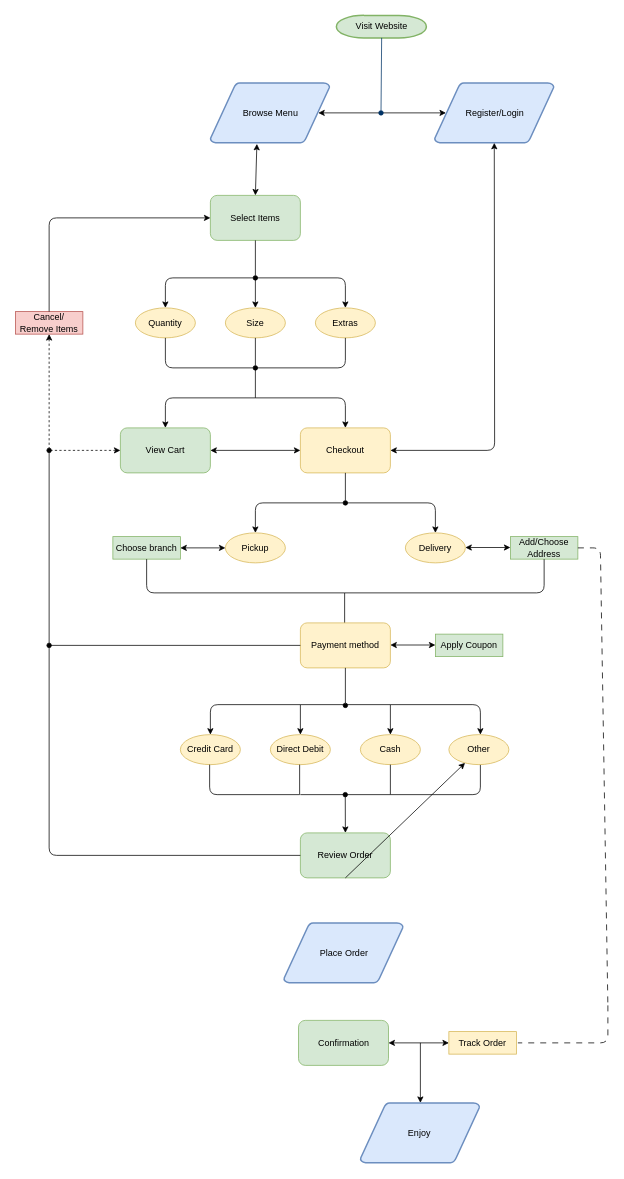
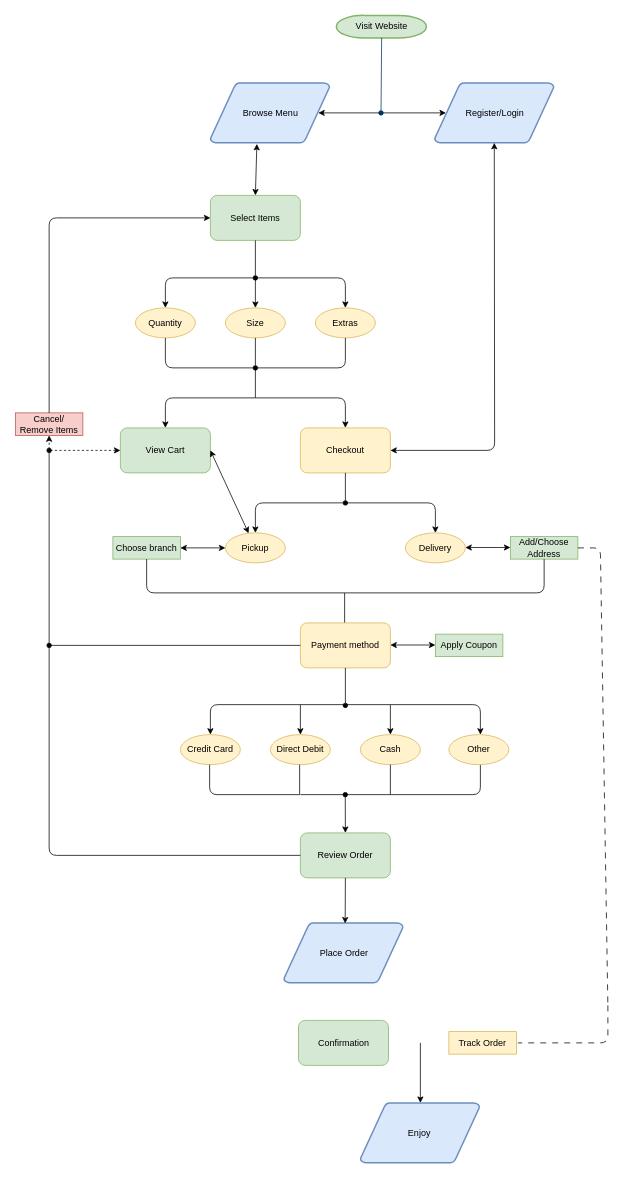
node "Cancel/ Remove Items": moved (49, 323) -> (49, 424)
edge "View Cart" -- "Checkout": now "View Cart" -- "Pickup"
edge "Review Order" -> "Other": now "Review Order" -> "Place Order"
edge "Confirmation" -- "Track Order": removed
